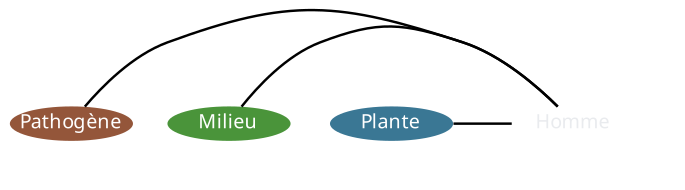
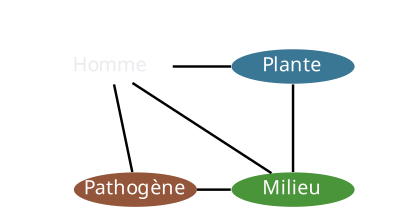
edge "Plante" -- "Milieu": added
edge "Pathogène" -- "Milieu": added
